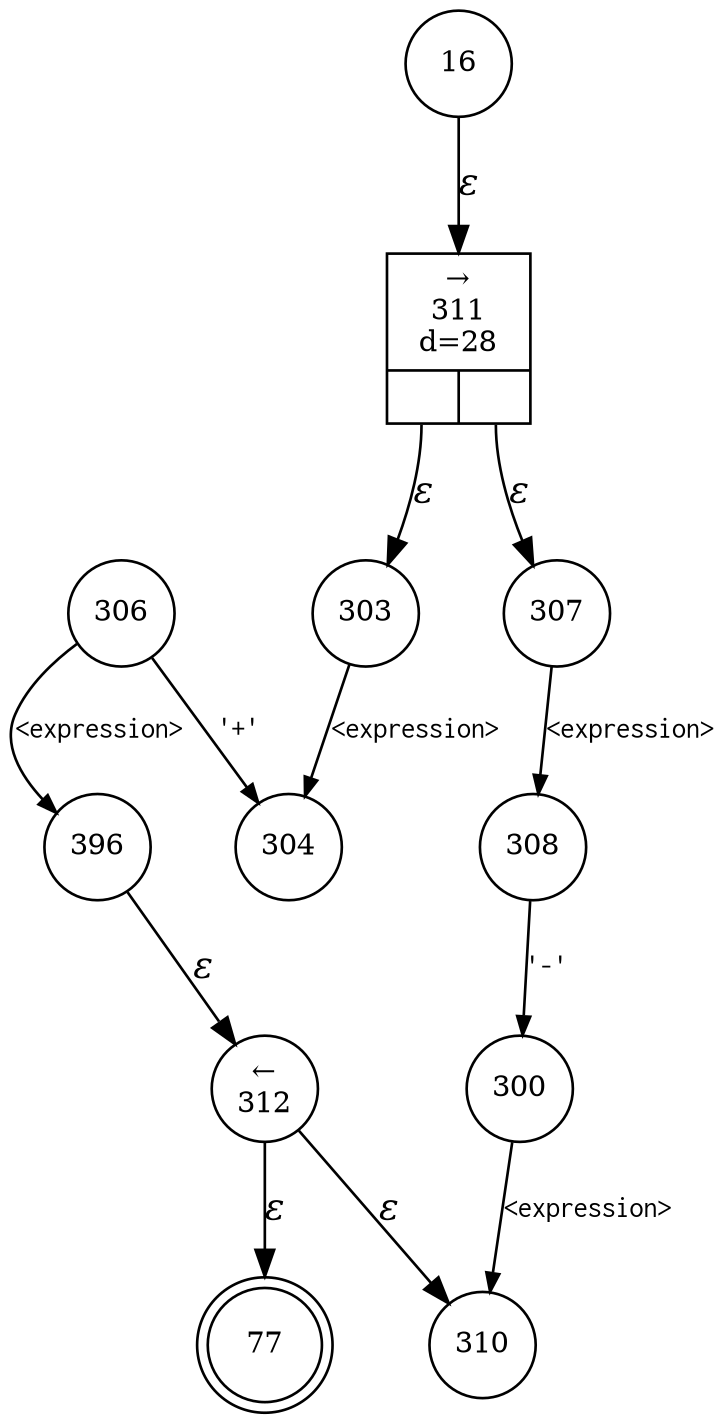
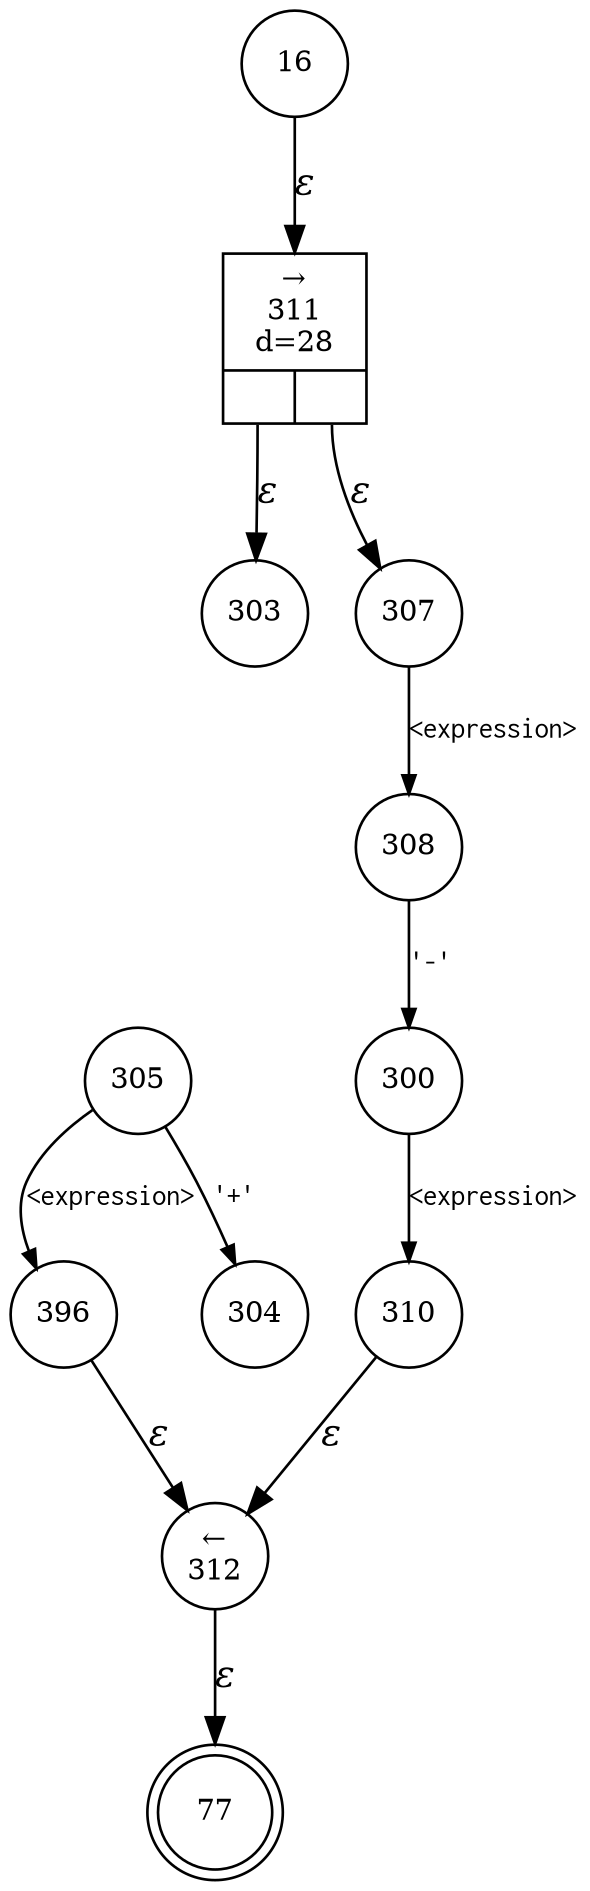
node "306": label "306" -> "305"
edge "303" -> "304": removed, label "<expression>"
edge "← 312" -> "310": reversed
